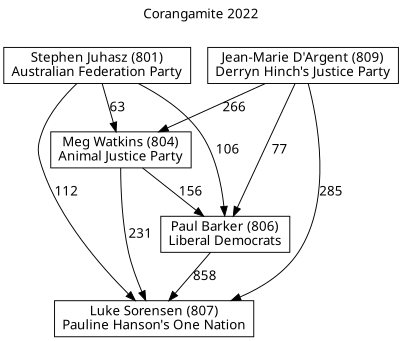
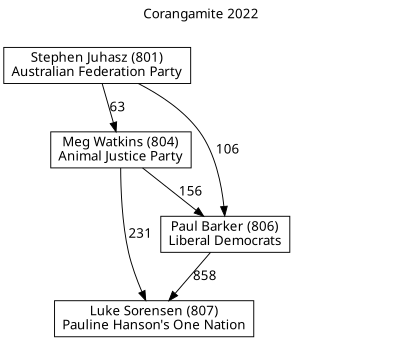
node "Jean-Marie D'Argent (809) Derryn Hinch's Justice Party": removed
edge "Stephen Juhasz (801) Australian Federation Party" -> "Luke Sorensen (807) Pauline Hanson's One Nation": removed, label "112"
